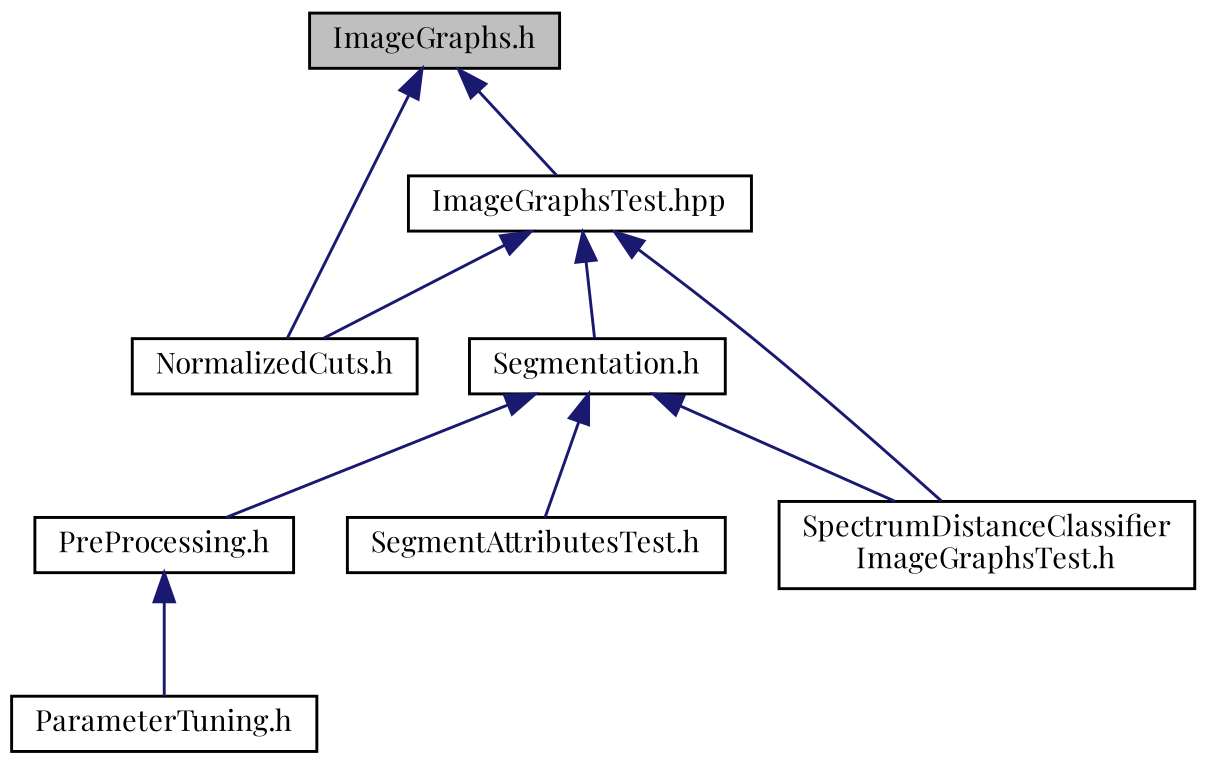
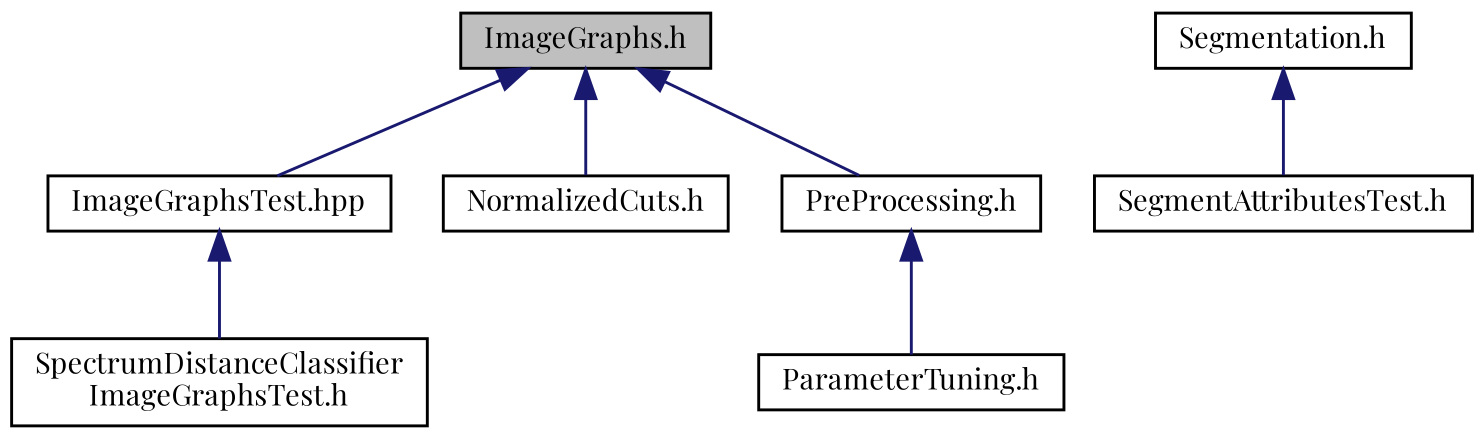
edge "NormalizedCuts.h" -> "ImageGraphsTest.hpp": removed
edge "Segmentation.h" -> "ImageGraphsTest.hpp": removed
edge "SpectrumDistanceClassifier ImageGraphsTest.h" -> "Segmentation.h": removed
edge "PreProcessing.h" -> "Segmentation.h": now "PreProcessing.h" -> "ImageGraphs.h"
